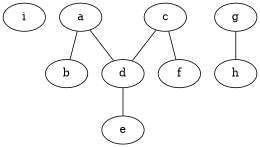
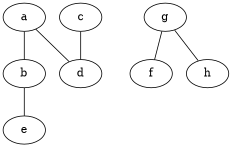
node "i": removed
edge "c" -- "f": now "g" -- "f"
edge "d" -- "e": now "b" -- "e"
